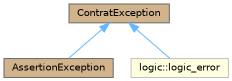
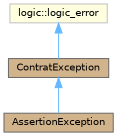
edge "logic::logic_error" -> "ContratException": reversed
